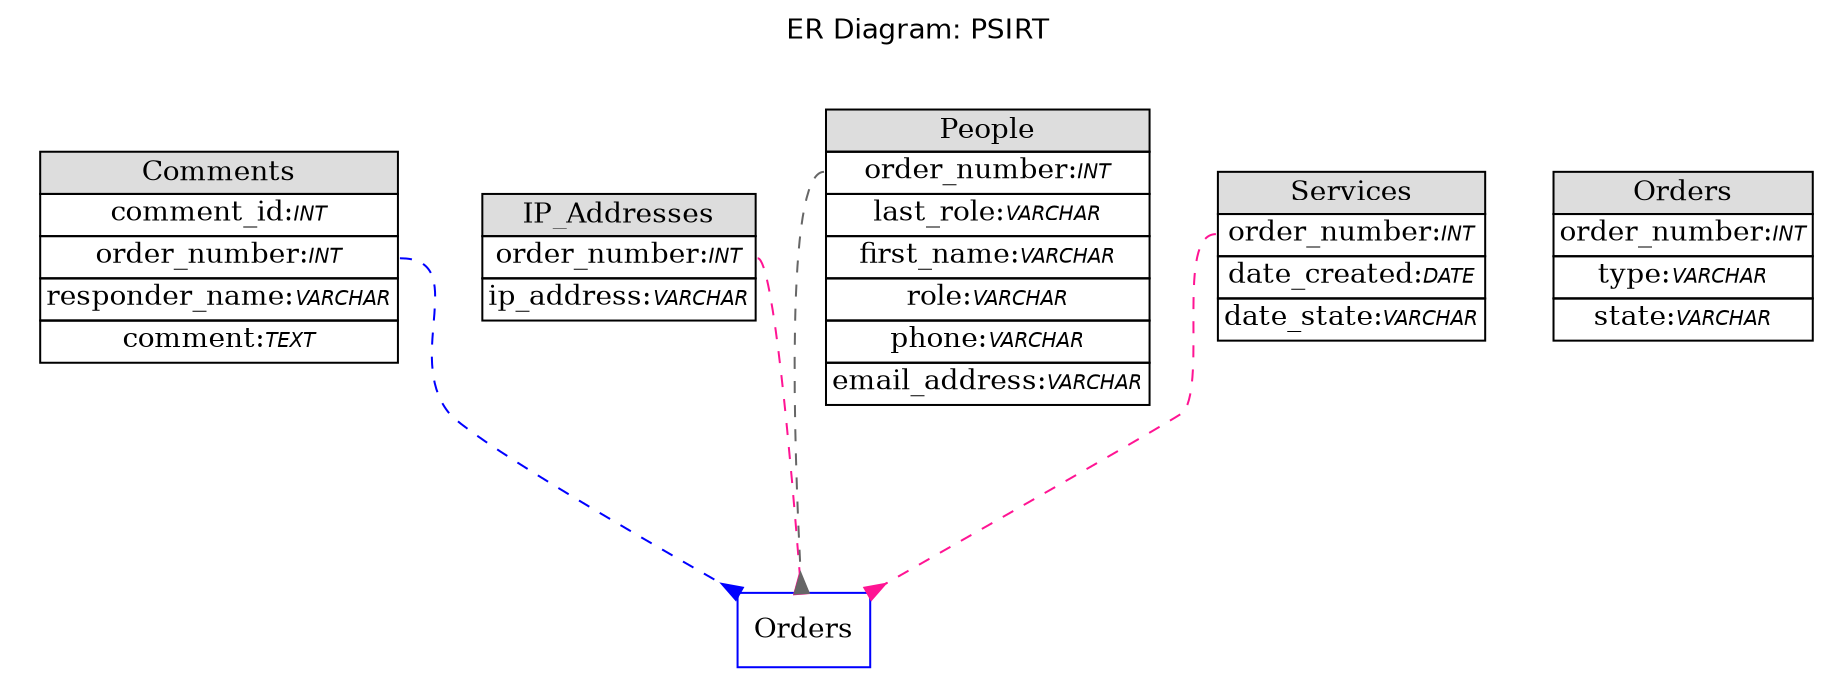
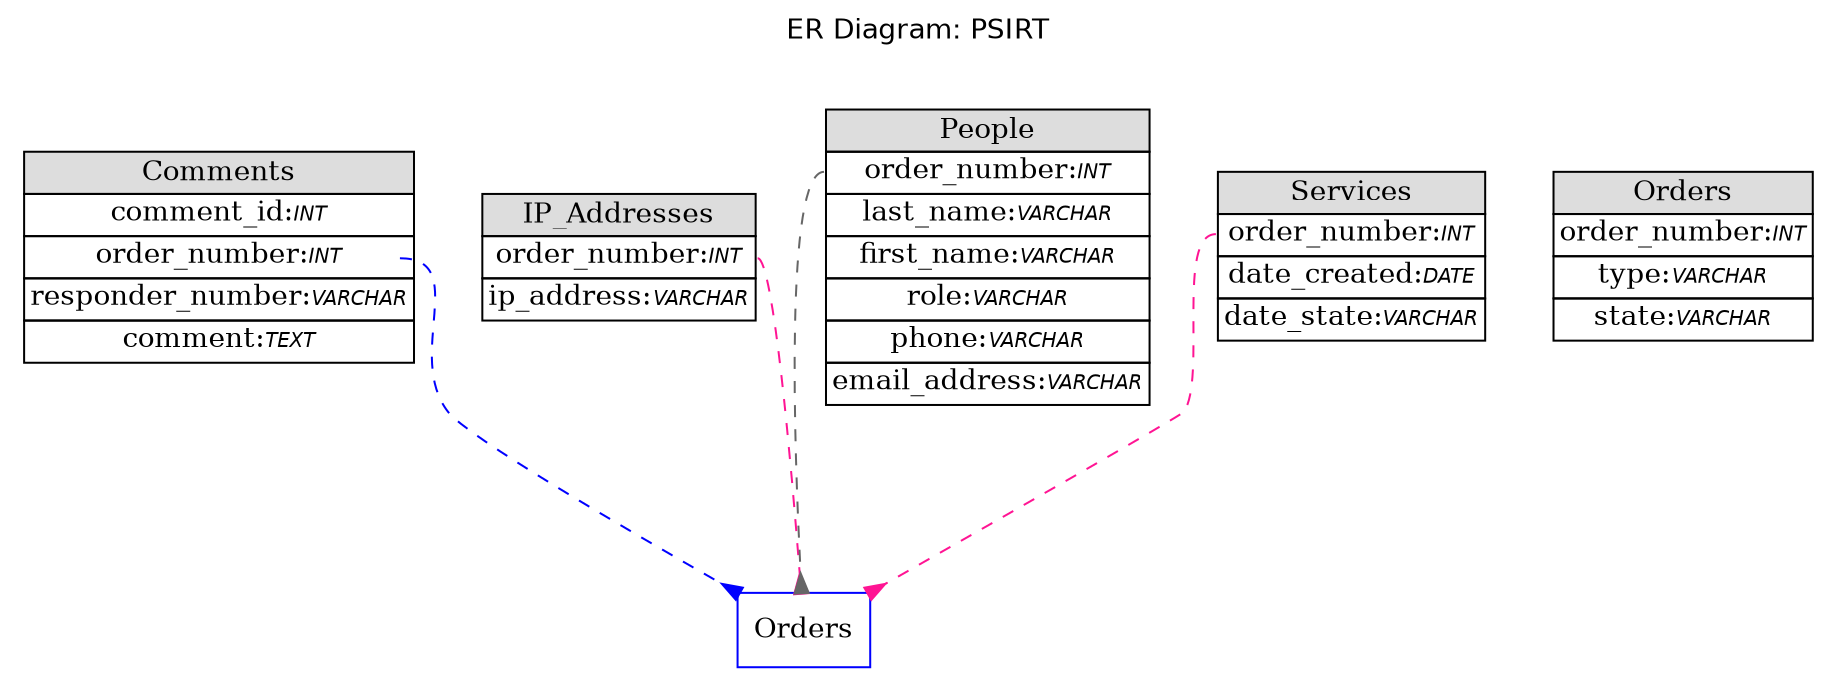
node "People": text "last_role:" -> "last_name:"
node "Comments": text "responder_name:" -> "responder_number:"
